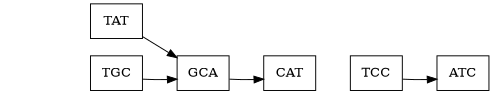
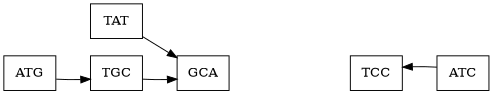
node "ATG": added
node "CAT": removed
edge "TCC" -> "ATC": reversed
